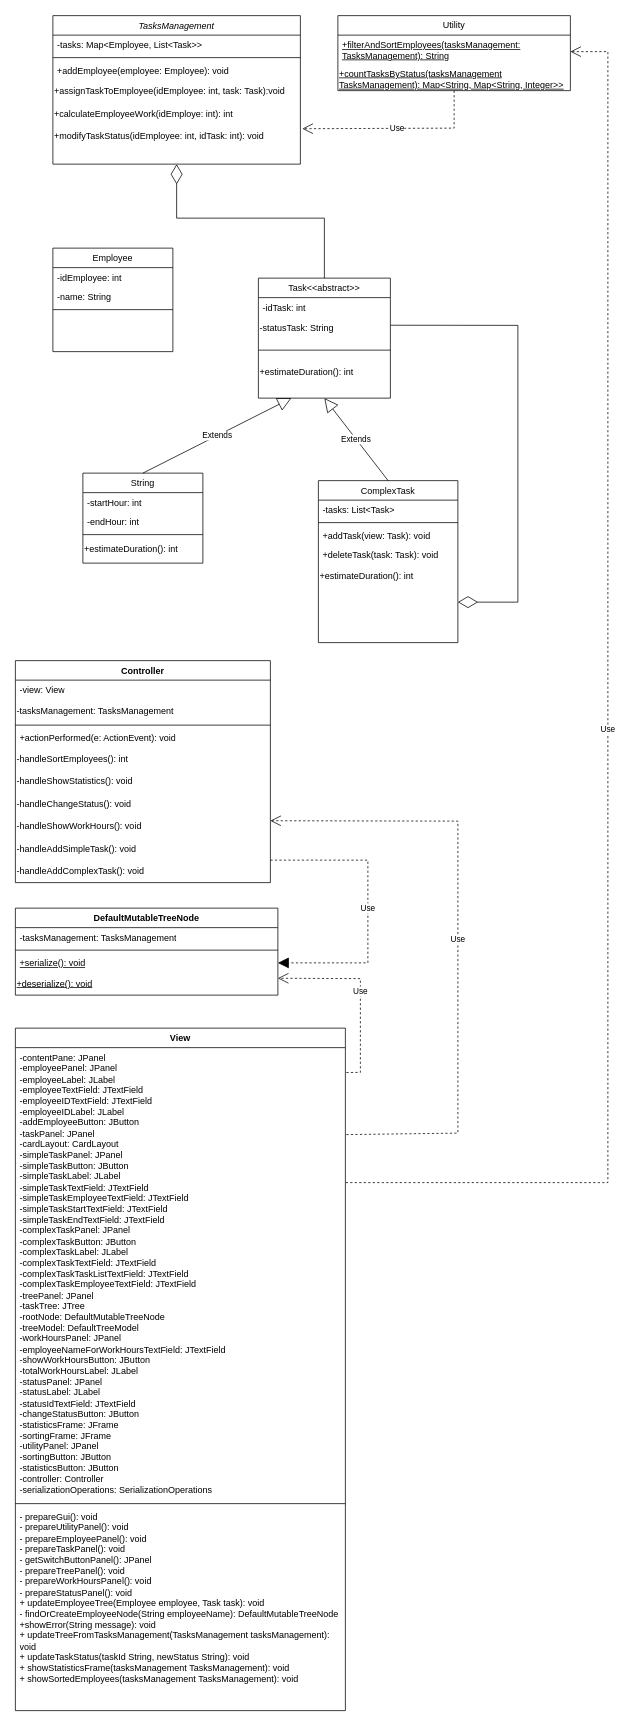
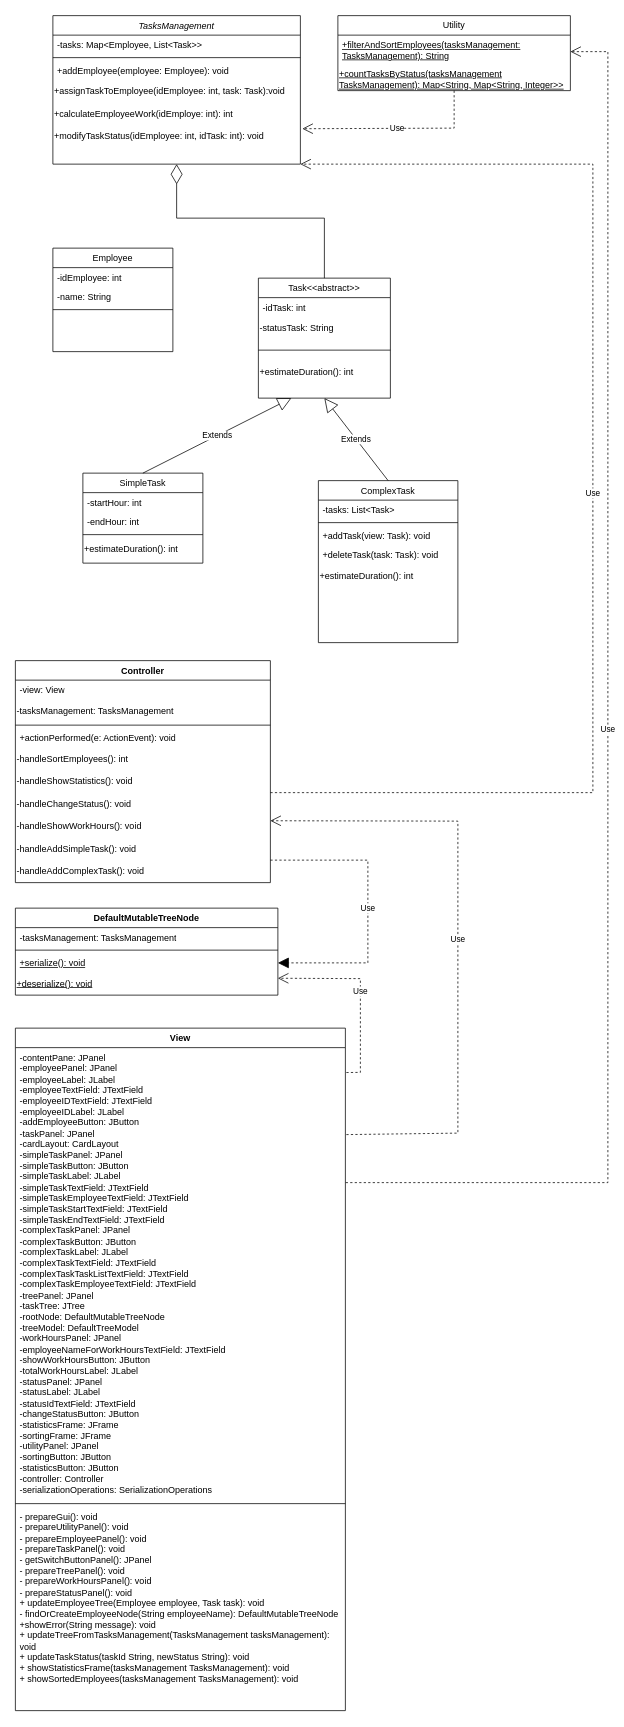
edge "-statusTask: String" -> "ComplexTask": removed
node "String": label "String" -> "SimpleTask"
edge "-handleChangeStatus(): void" -> "TasksManagement": added, label "Use"
